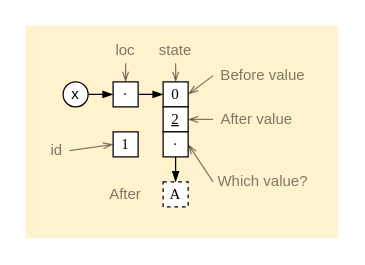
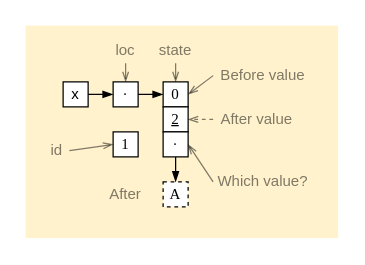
node "x": shape ellipse -> rectangle
edge "After value" -> "2": style solid -> dashed
